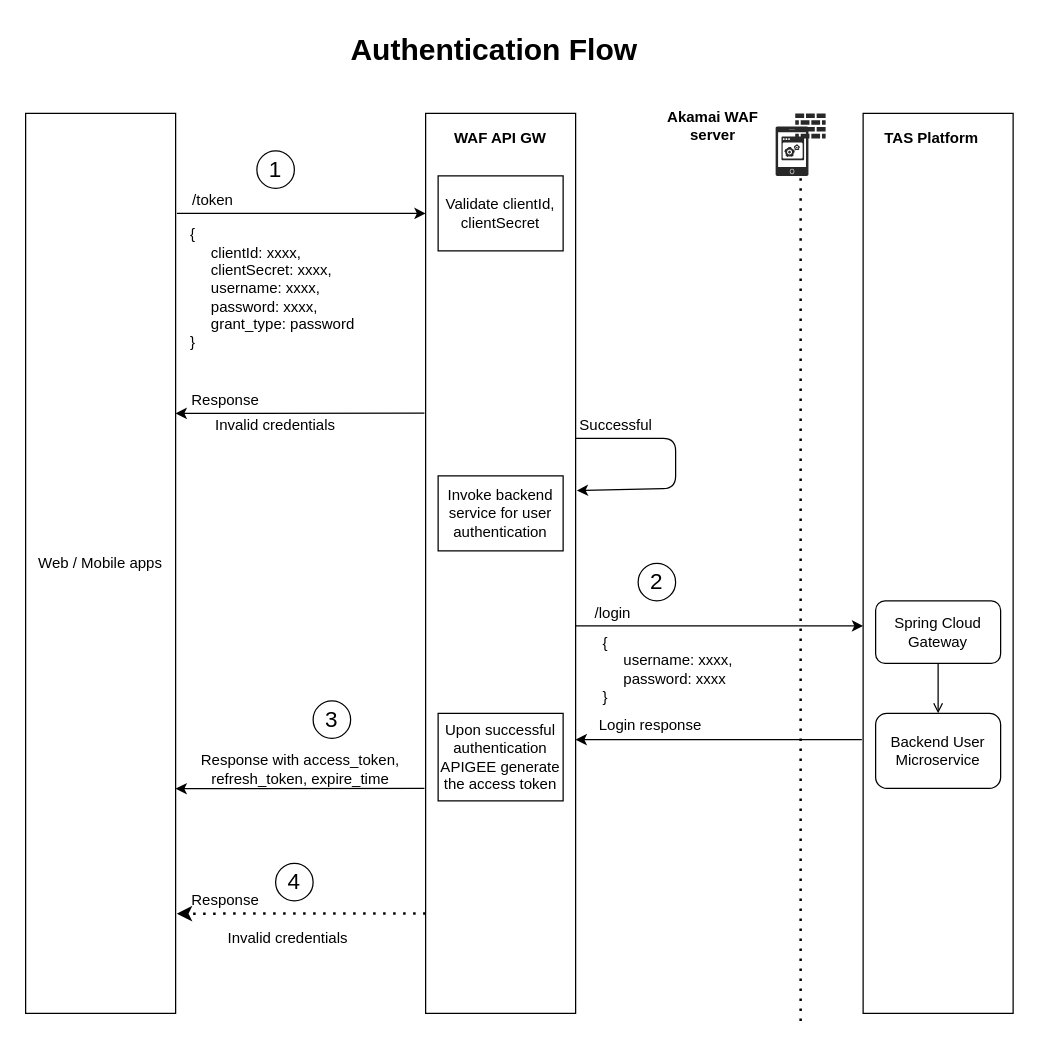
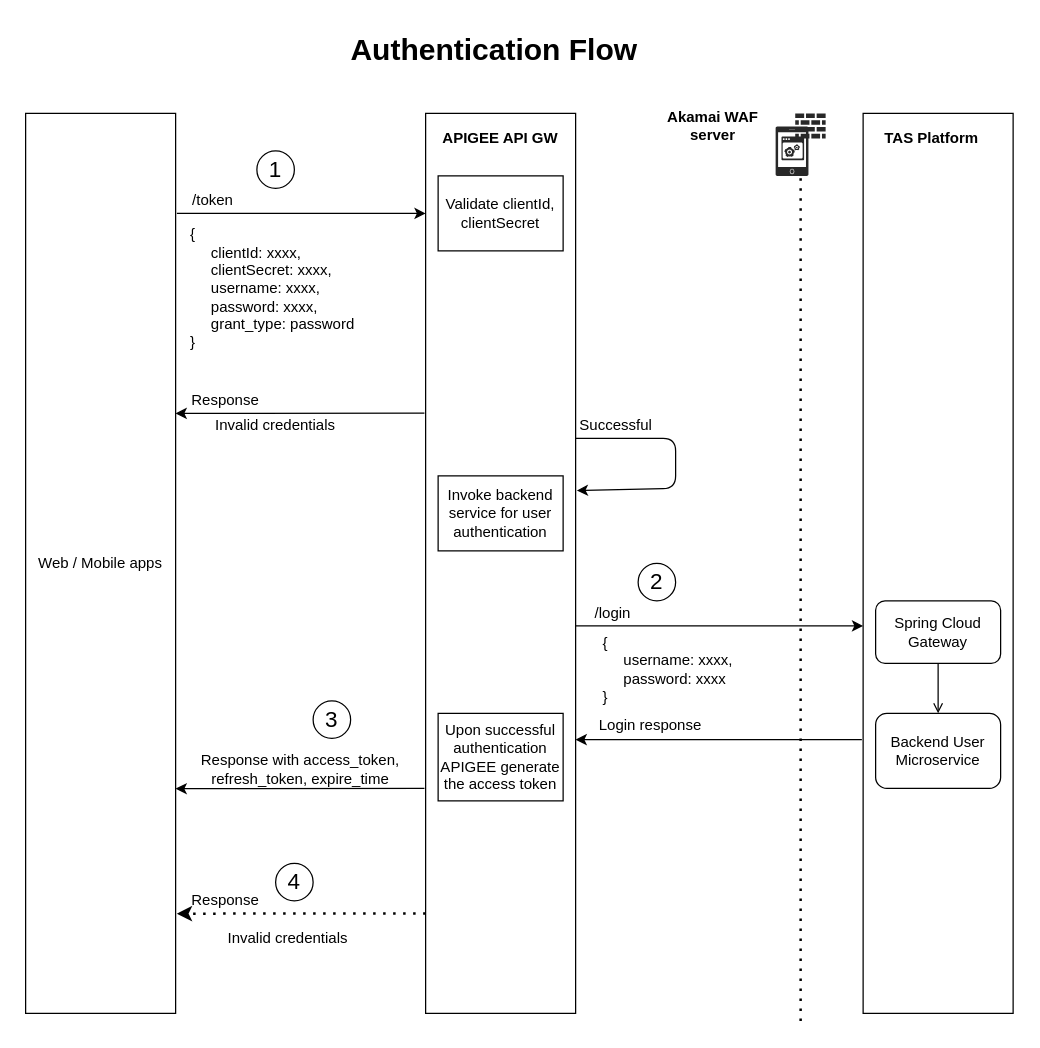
node "WAF API GW": label "WAF API GW" -> "APIGEE API GW"
